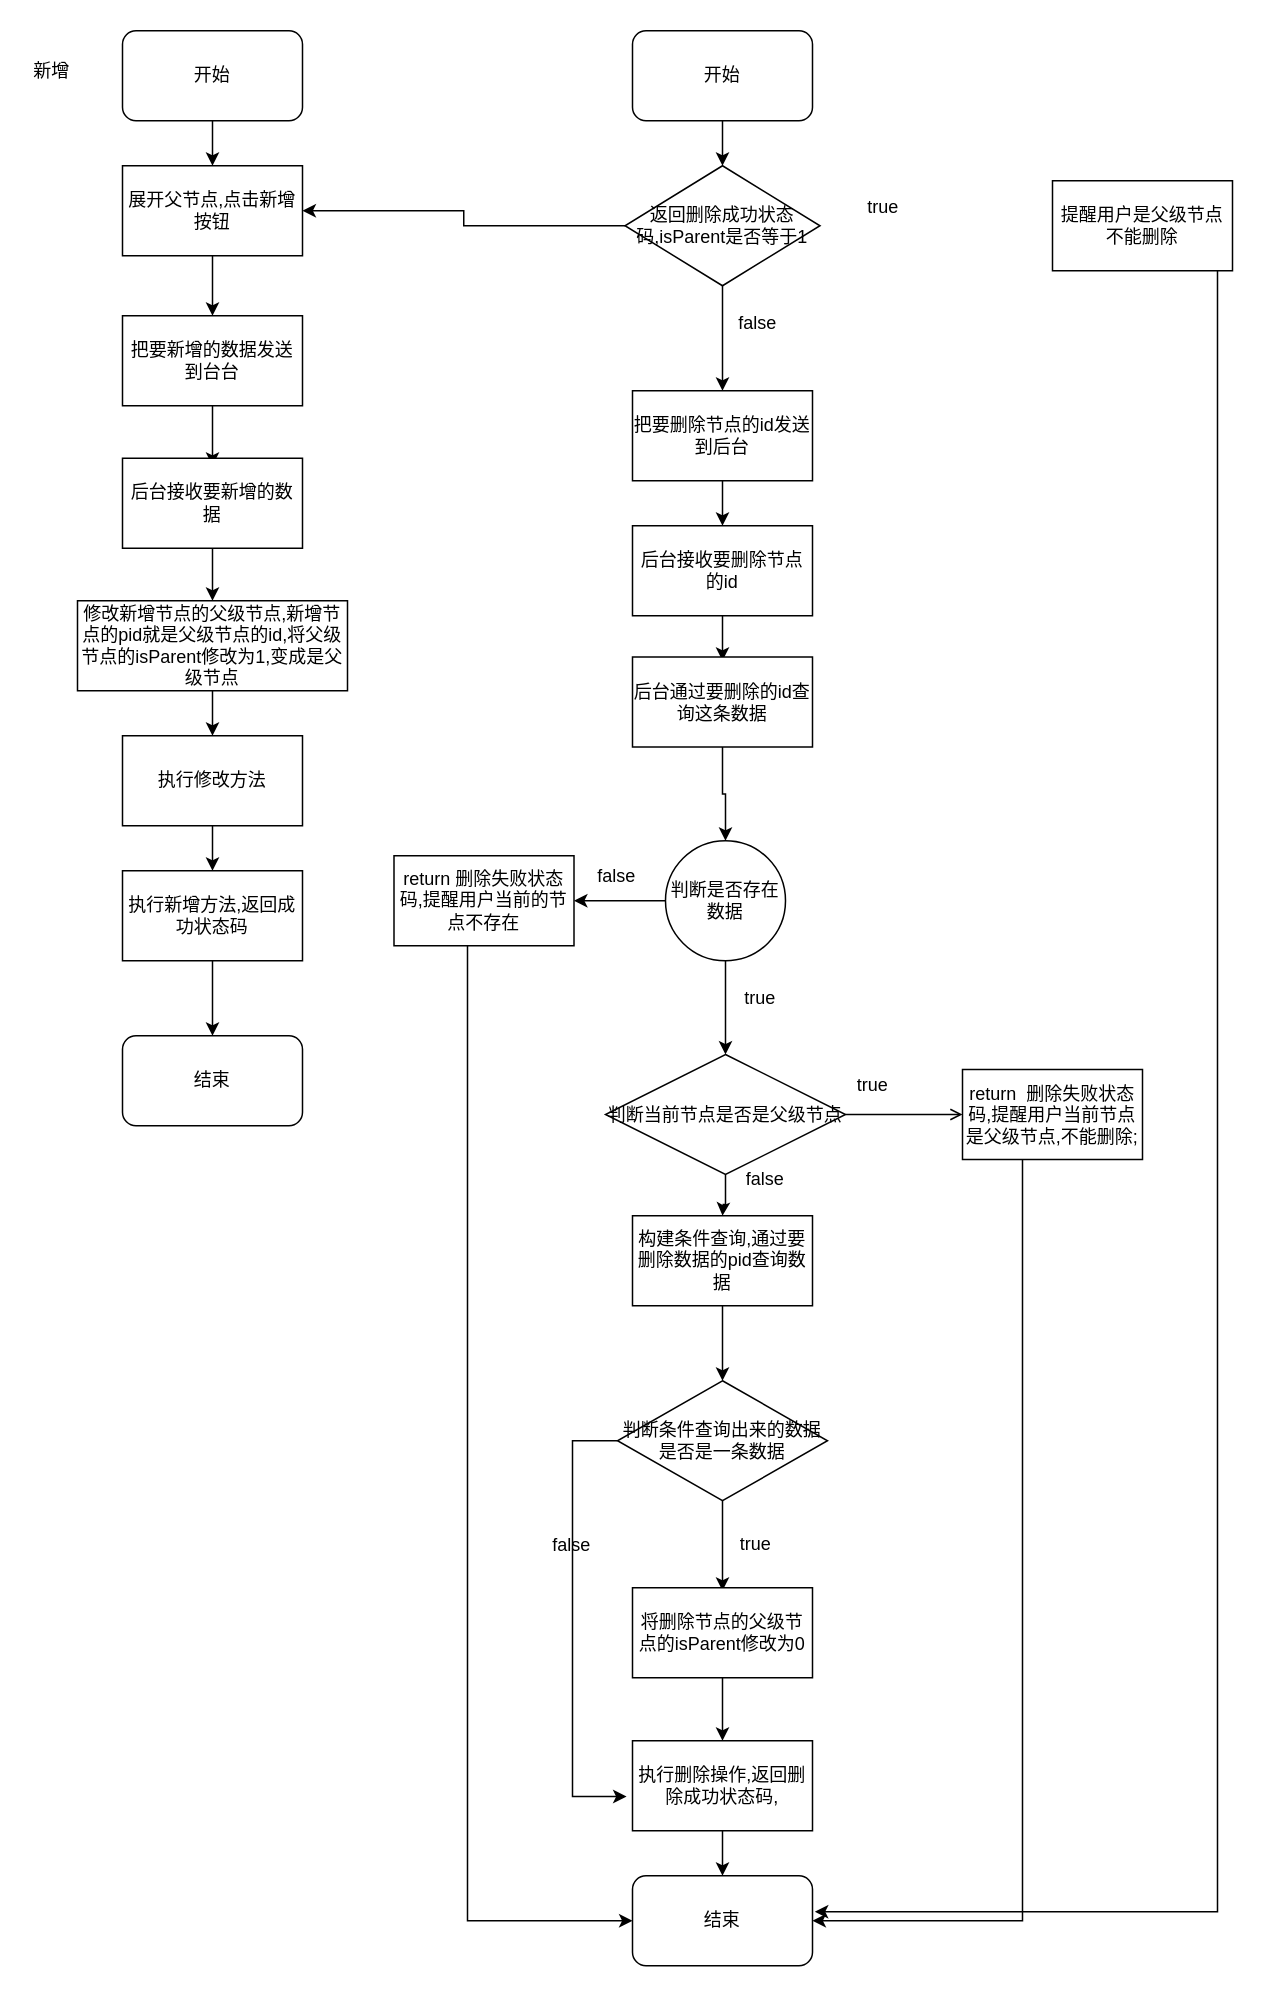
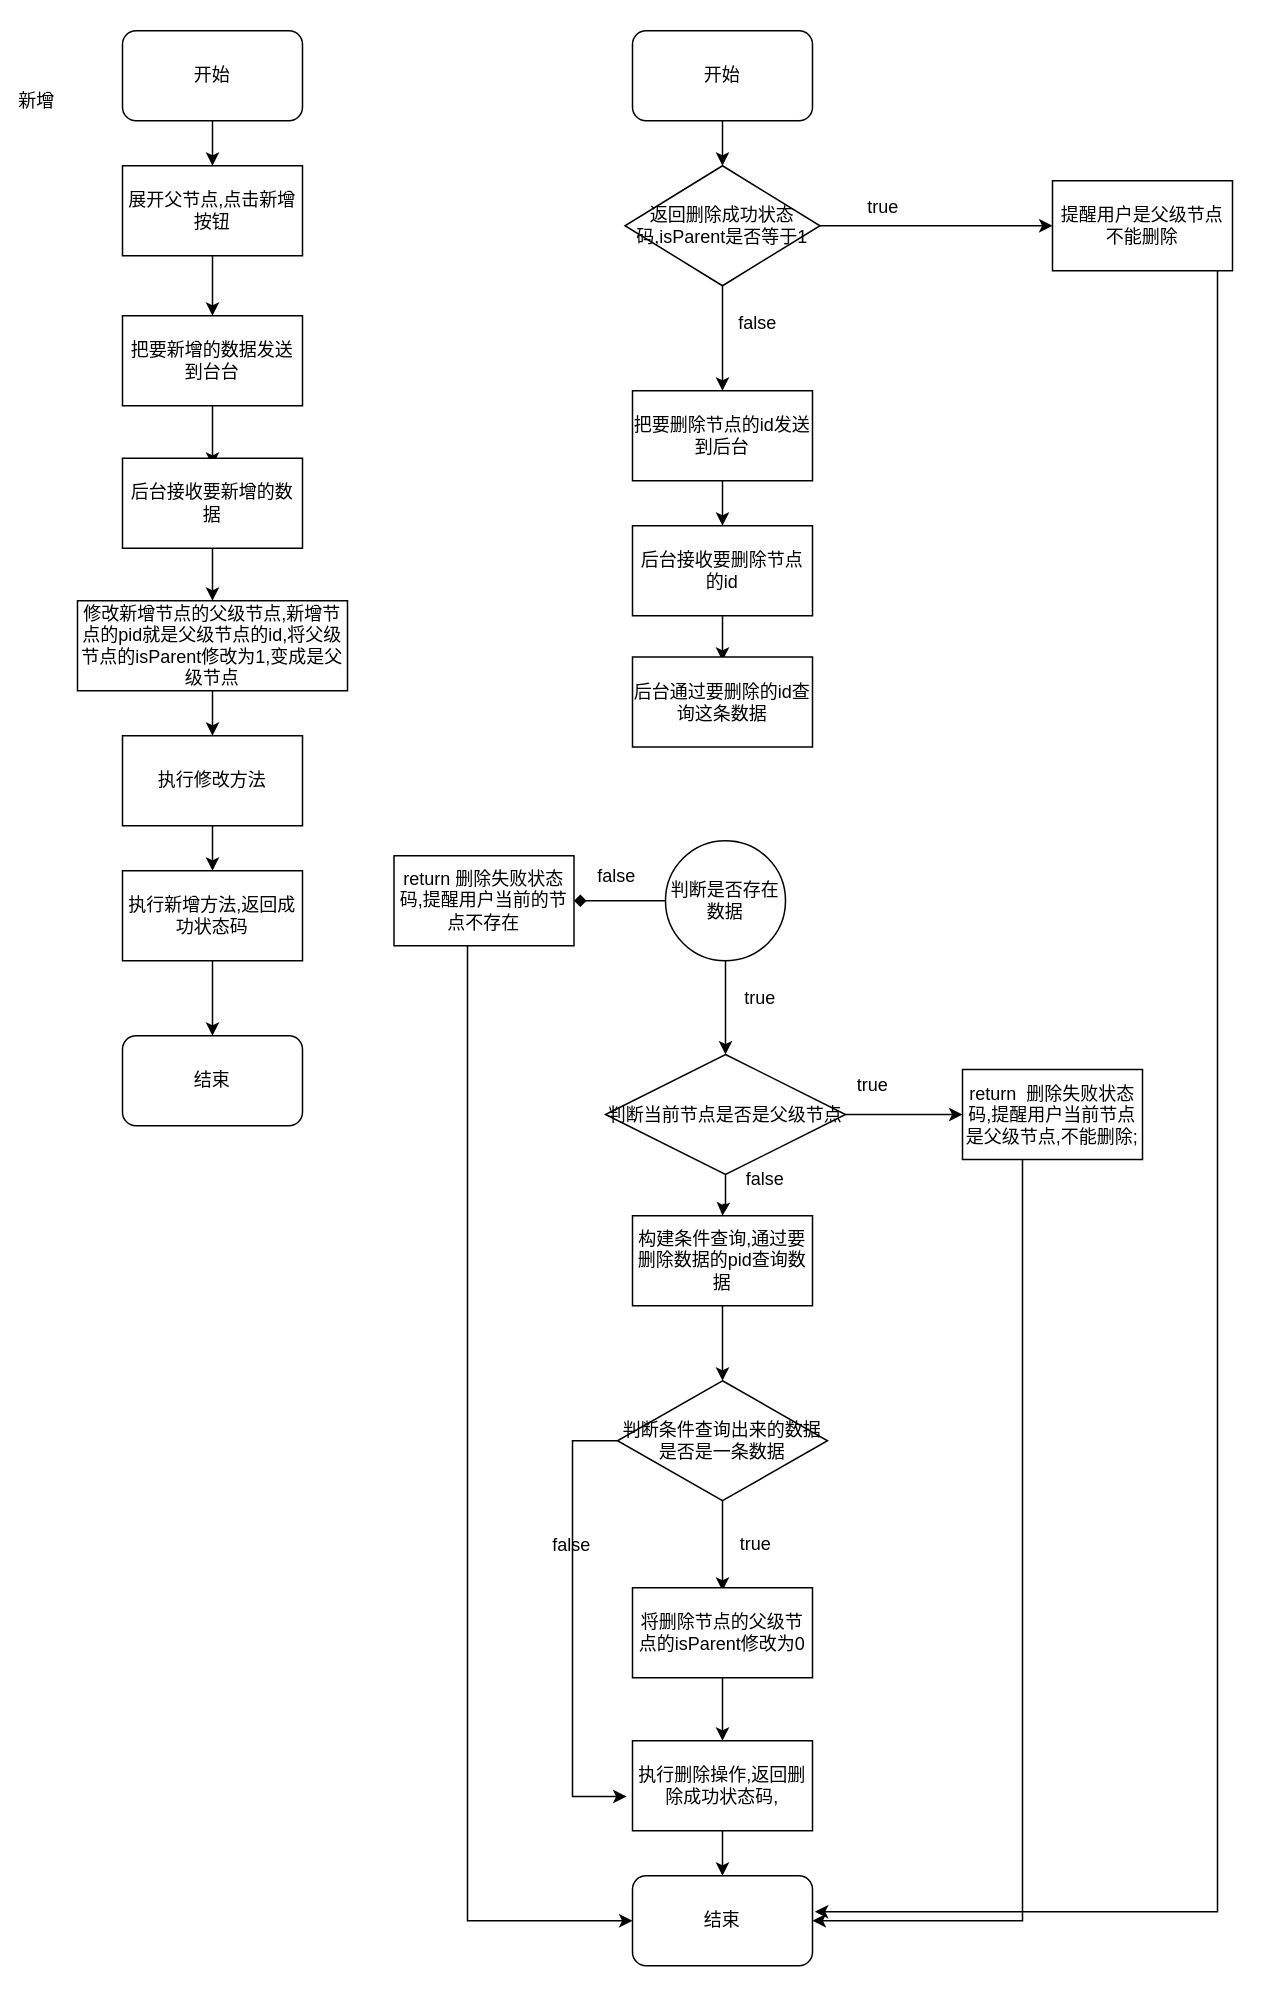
node "新增": moved (61, 71) -> (46, 101)
edge "返回删除成功状态码,isParent是否等于1" -> "展开父节点,点击新增按钮": now "返回删除成功状态码,isParent是否等于1" -> "提醒用户是父级节点不能删除"
edge "后台通过要删除的id查询这条数据" -> "判断是否存在数据": removed
edge "判断是否存在数据" -> "return 删除失败状态码,提醒用户当前的节点不存在": arrowhead classic -> diamond
edge "判断当前节点是否是父级节点" -> "return 删除失败状态码,提醒用户当前节点是父级节点,不能删除;": arrowhead open -> classic
